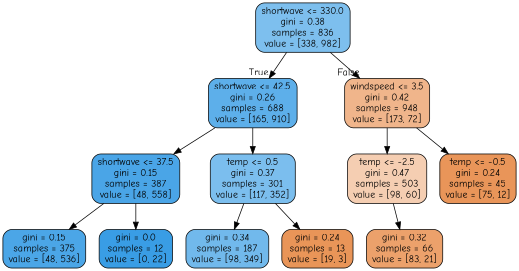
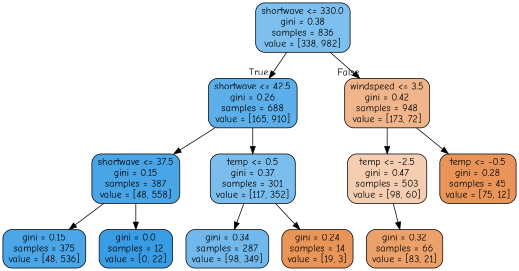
node "temp <= -0.5 gini = 0.24 samples = 45 value = [75, 12]": label "temp <= -0.5 gini = 0.24 samples = 45 value = [75, 12]" -> "temp <= -0.5 gini = 0.28 samples = 45 value = [75, 12]"
node "gini = 0.34 samples = 187 value = [98, 349]": label "gini = 0.34 samples = 187 value = [98, 349]" -> "gini = 0.34 samples = 287 value = [98, 349]"
node "gini = 0.24 samples = 13 value = [19, 3]": label "gini = 0.24 samples = 13 value = [19, 3]" -> "gini = 0.24 samples = 14 value = [19, 3]"
